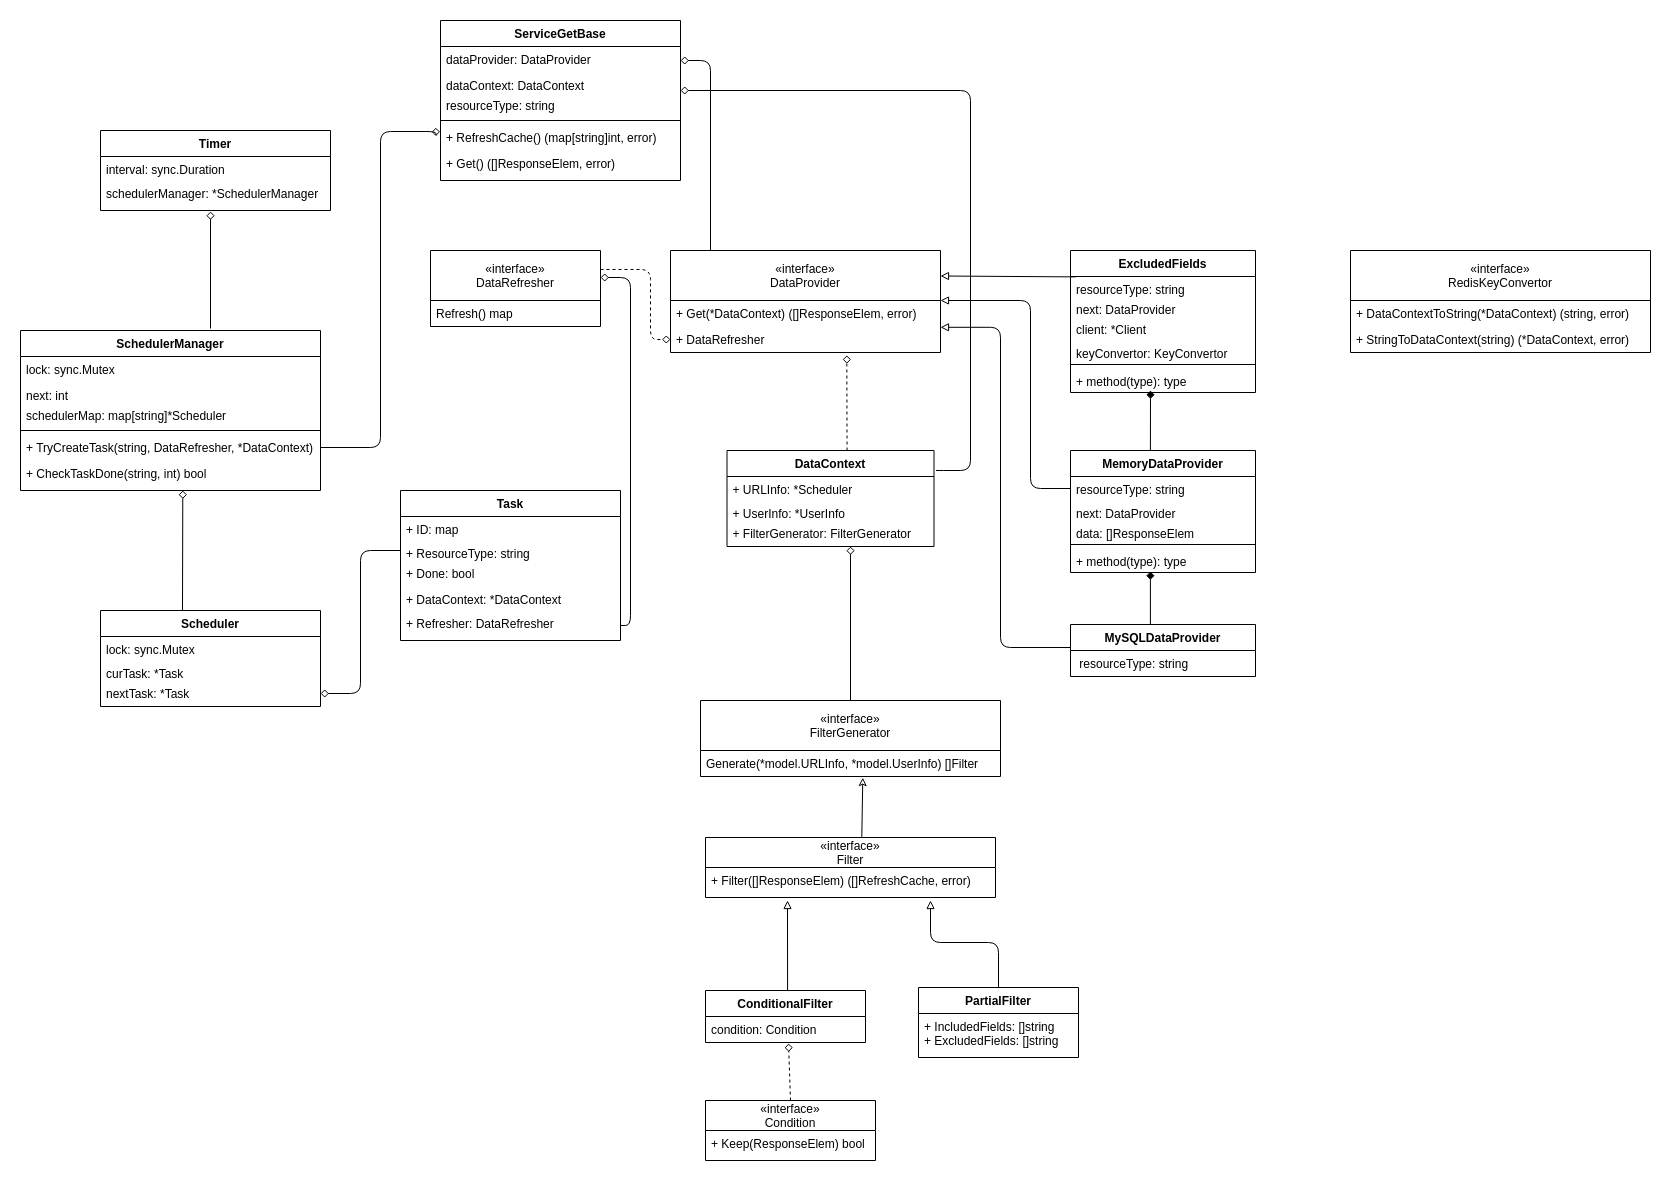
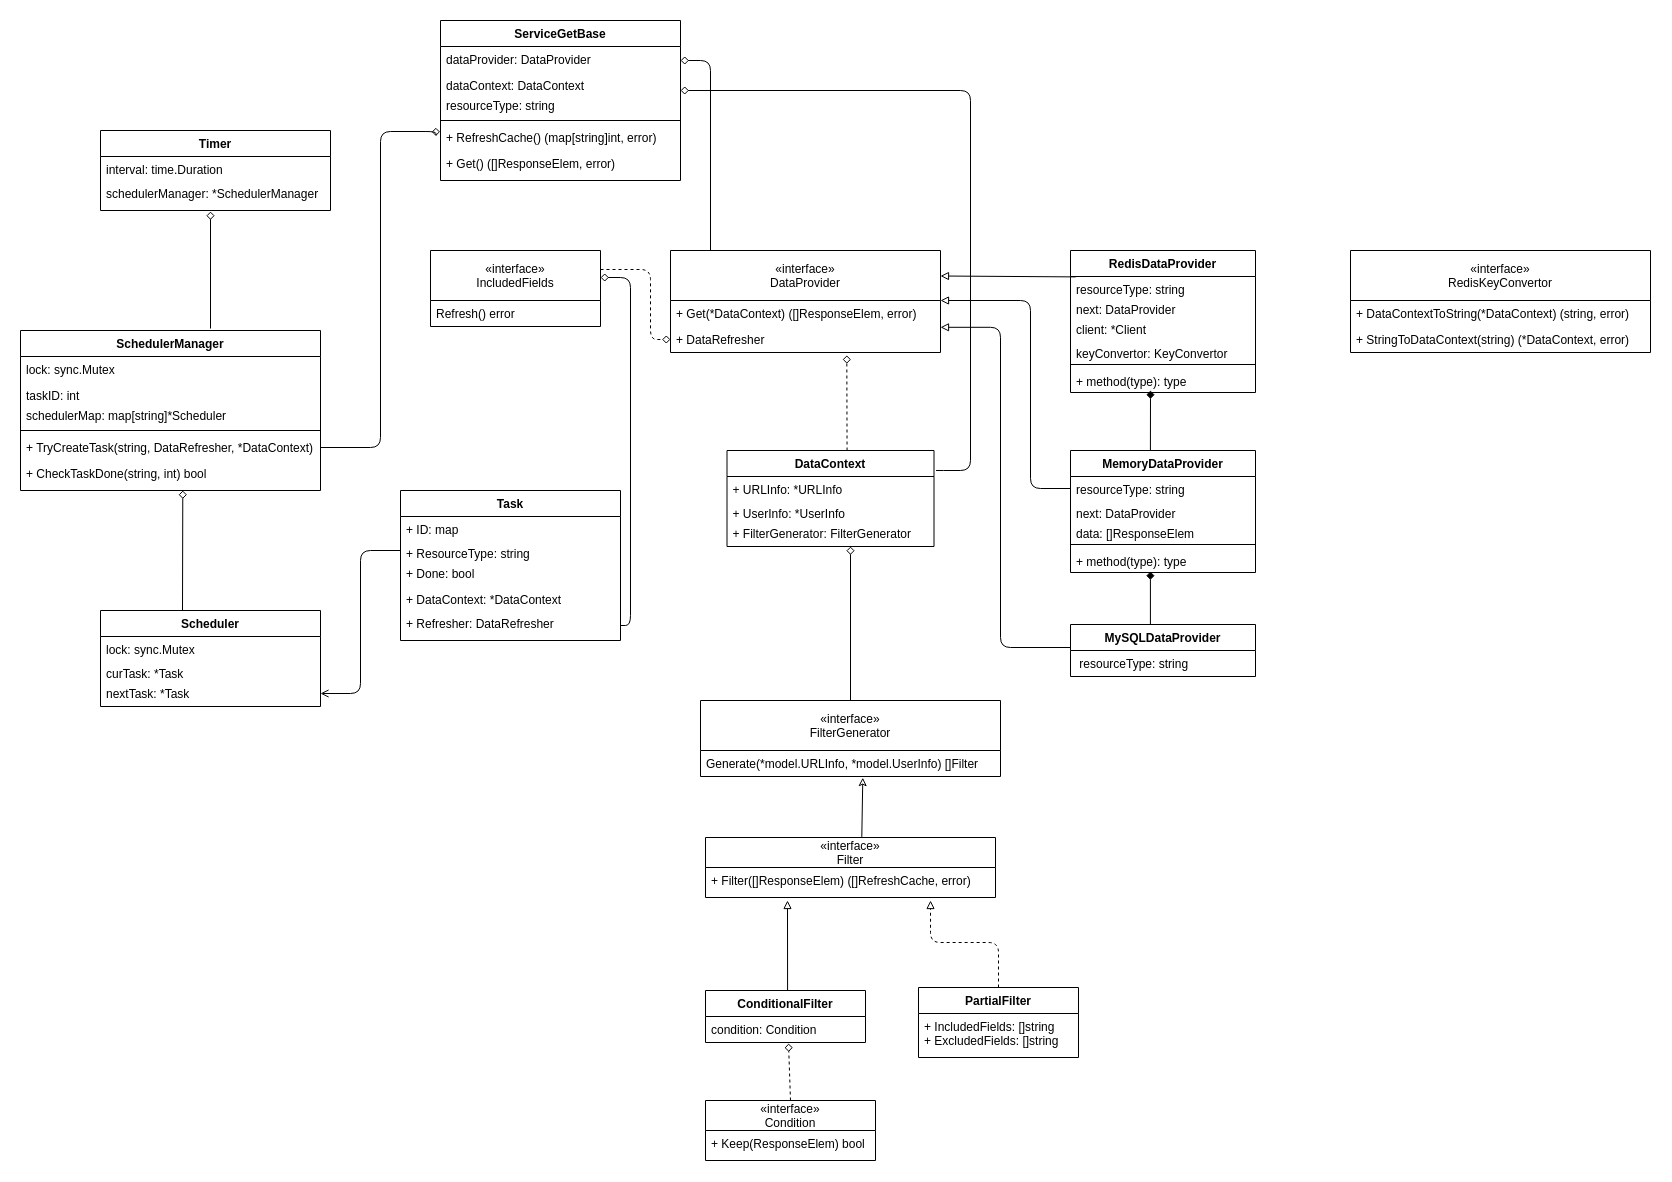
node "interval: sync.Duration": label "interval: sync.Duration" -> "interval: time.Duration"
node "ExcludedFields": label "ExcludedFields" -> "RedisDataProvider"
node "«interface» DataRefresher": label "«interface» DataRefresher" -> "«interface» IncludedFields"
node "Refresh() map": label "Refresh() map" -> "Refresh() error"
node "next: int": label "next: int" -> "taskID: int"
node "+ URLInfo: *Scheduler": label "+ URLInfo: *Scheduler" -> "+ URLInfo: *URLInfo"
edge "+ ResourceType: string" -> "nextTask: *Task": arrowhead diamond -> open
edge "PartialFilter" -> "+ Filter([]ResponseElem) ([]RefreshCache, error)": style solid -> dashed
